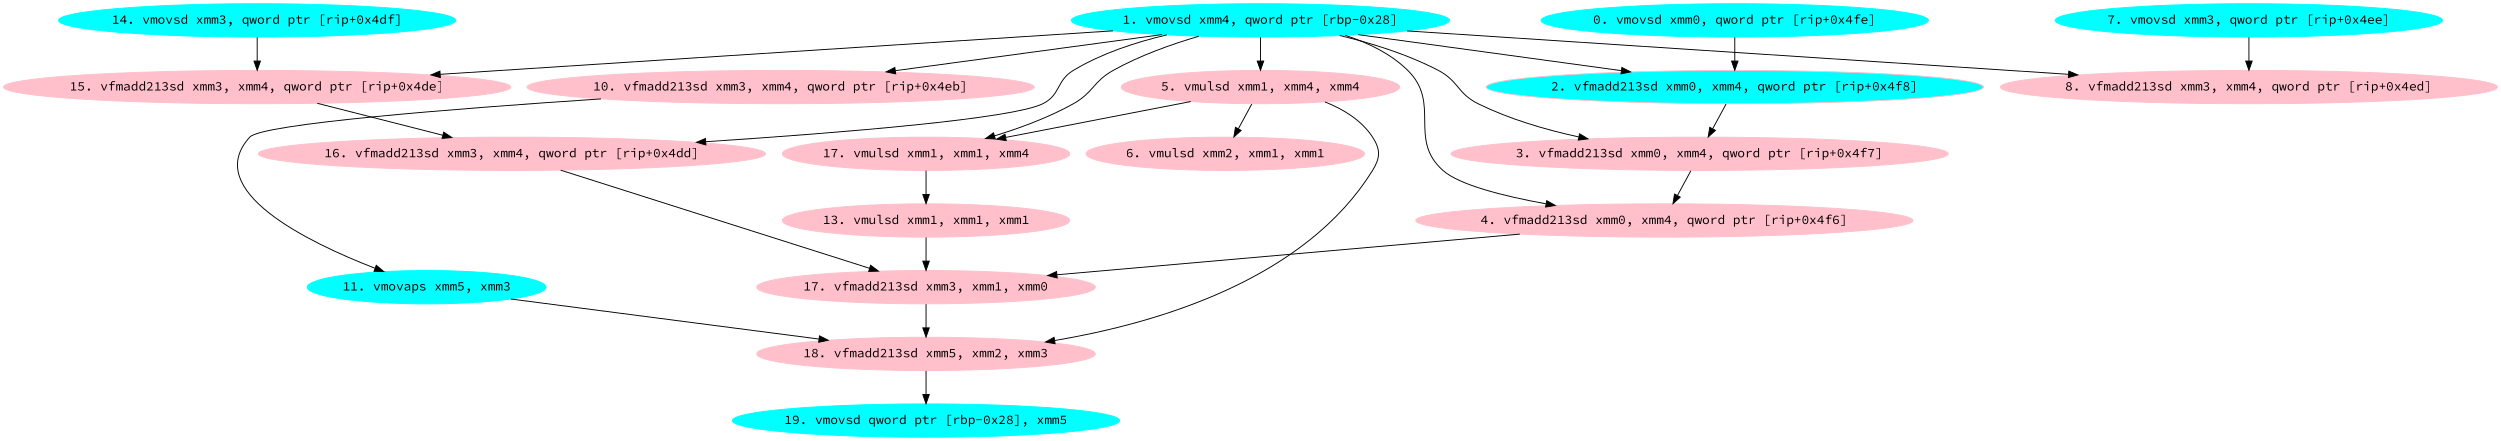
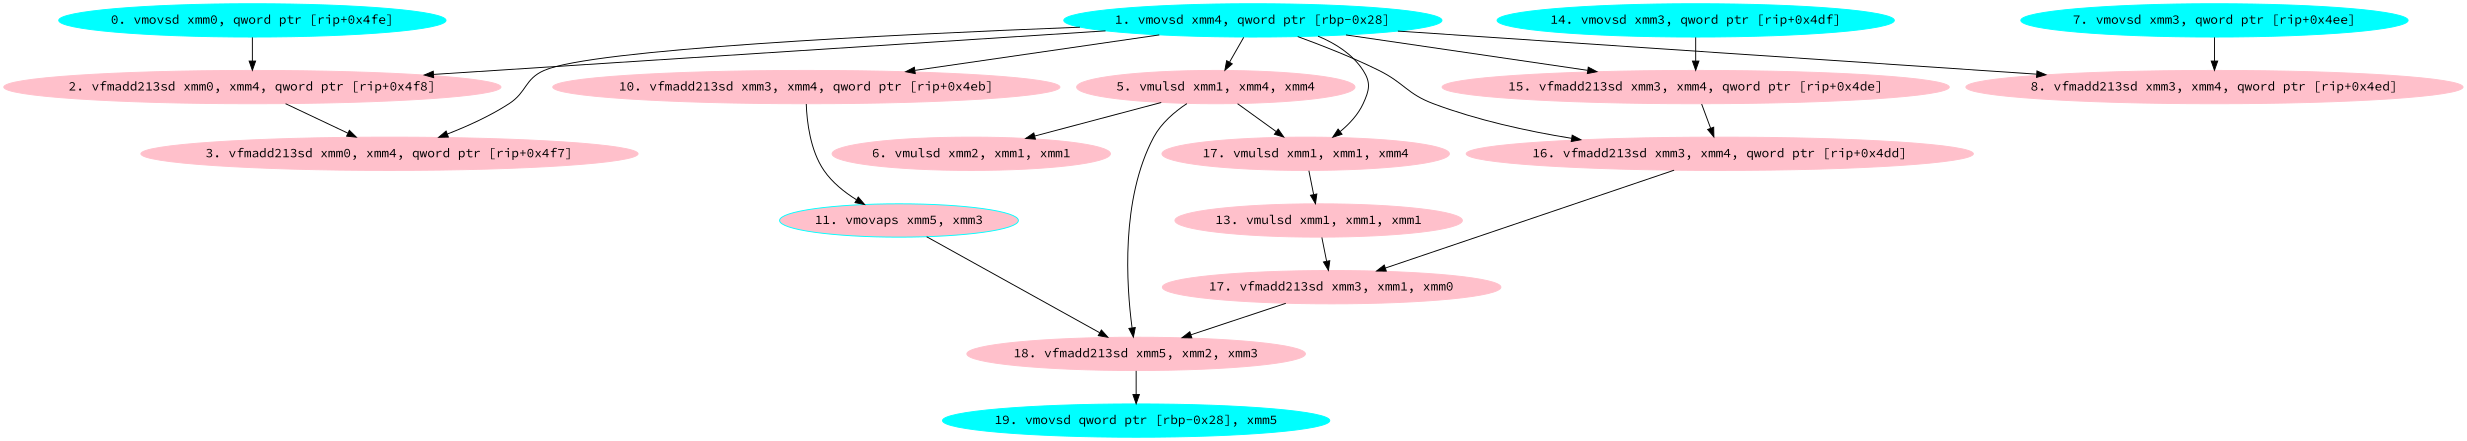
node "2. vfmadd213sd xmm0, xmm4, qword ptr [rip+0x4f8]": fillcolor cyan -> pink
node "4. vfmadd213sd xmm0, xmm4, qword ptr [rip+0x4f6]": removed
node "11. vmovaps xmm5, xmm3": fillcolor cyan -> pink
